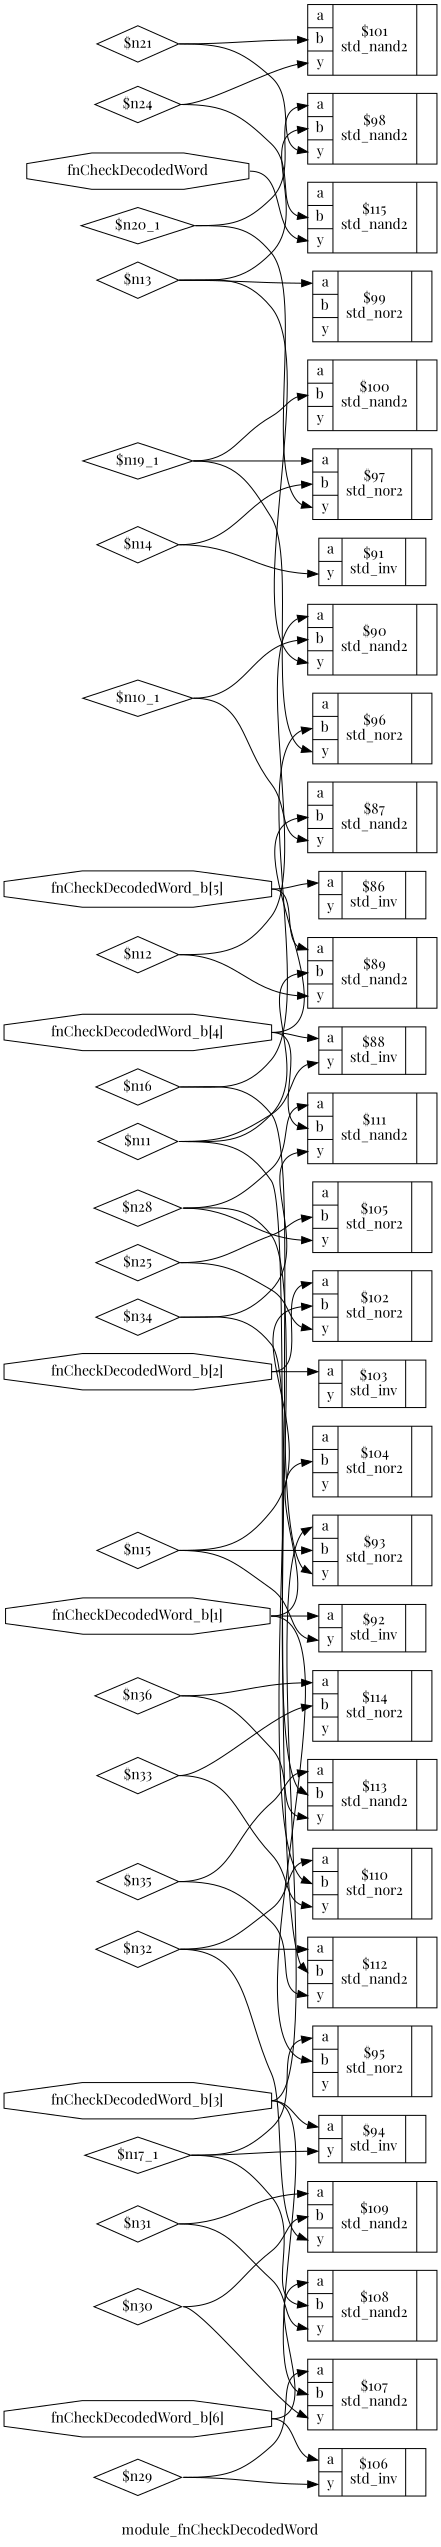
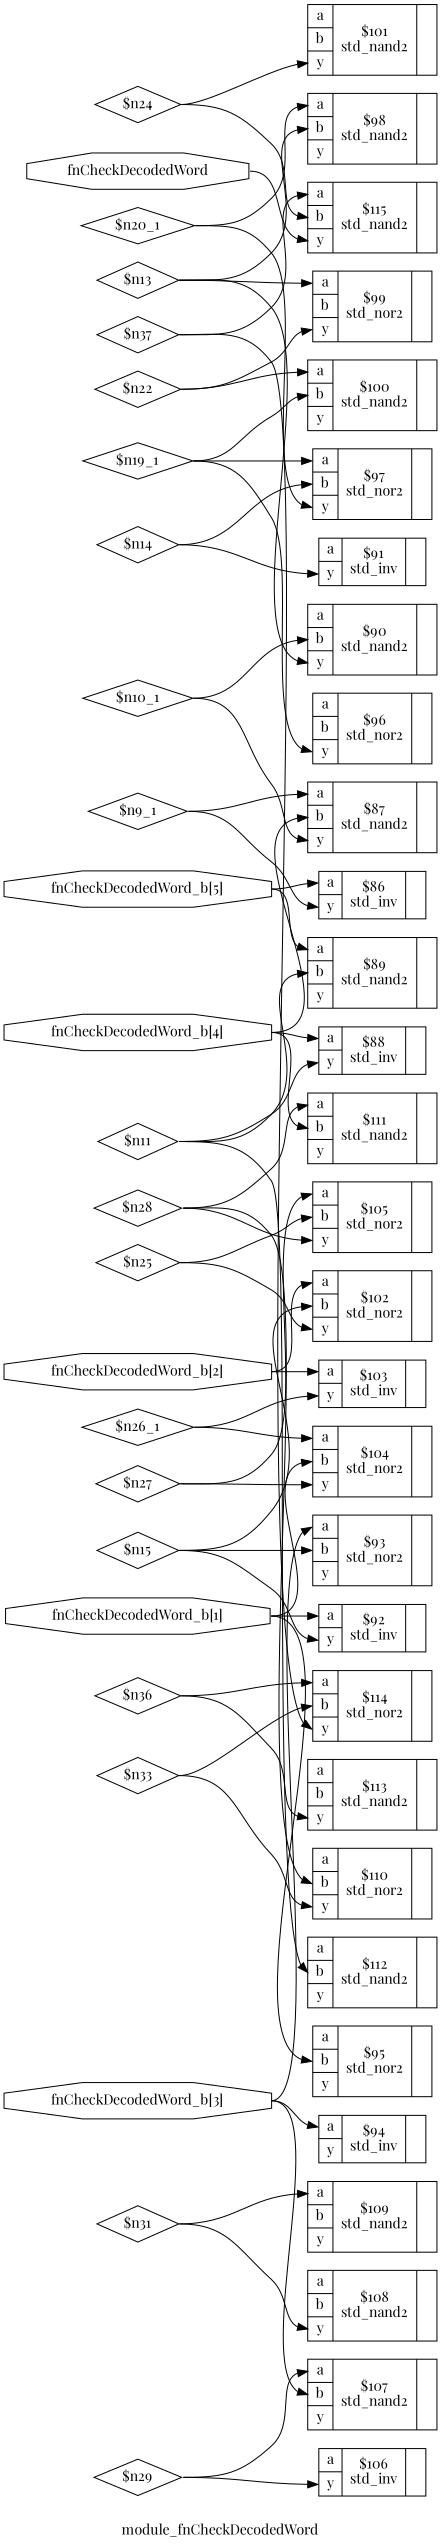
node "$n21": removed
node "$n37": added
node "$n22": added
node "$n9_1": added
node "$n12": removed
node "$n16": removed
node "$n34": removed
node "$n26_1": added
node "$n27": added
node "$n35": removed
node "$n32": removed
node "$n17_1": removed
node "$n30": removed
node "fnCheckDecodedWord_b[6]": removed
